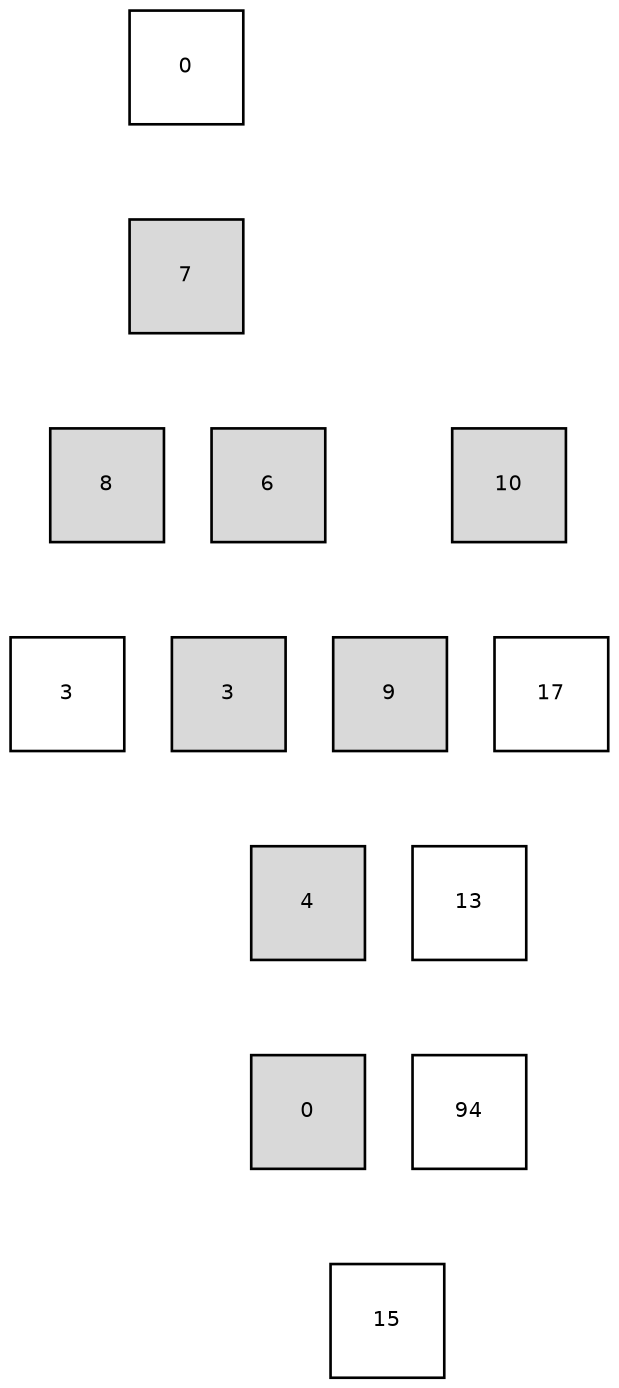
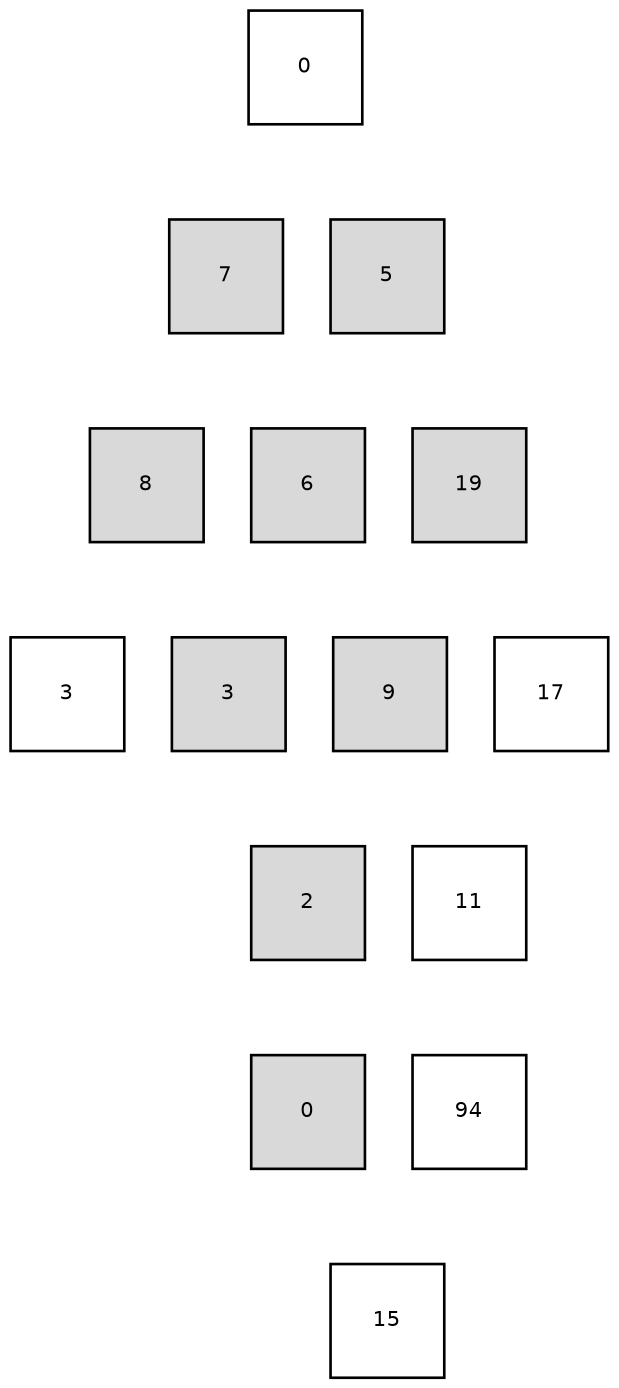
node "5": added
node "10": label "10" -> "19"
node "4": label "4" -> "2"
node "13": label "13" -> "11"
